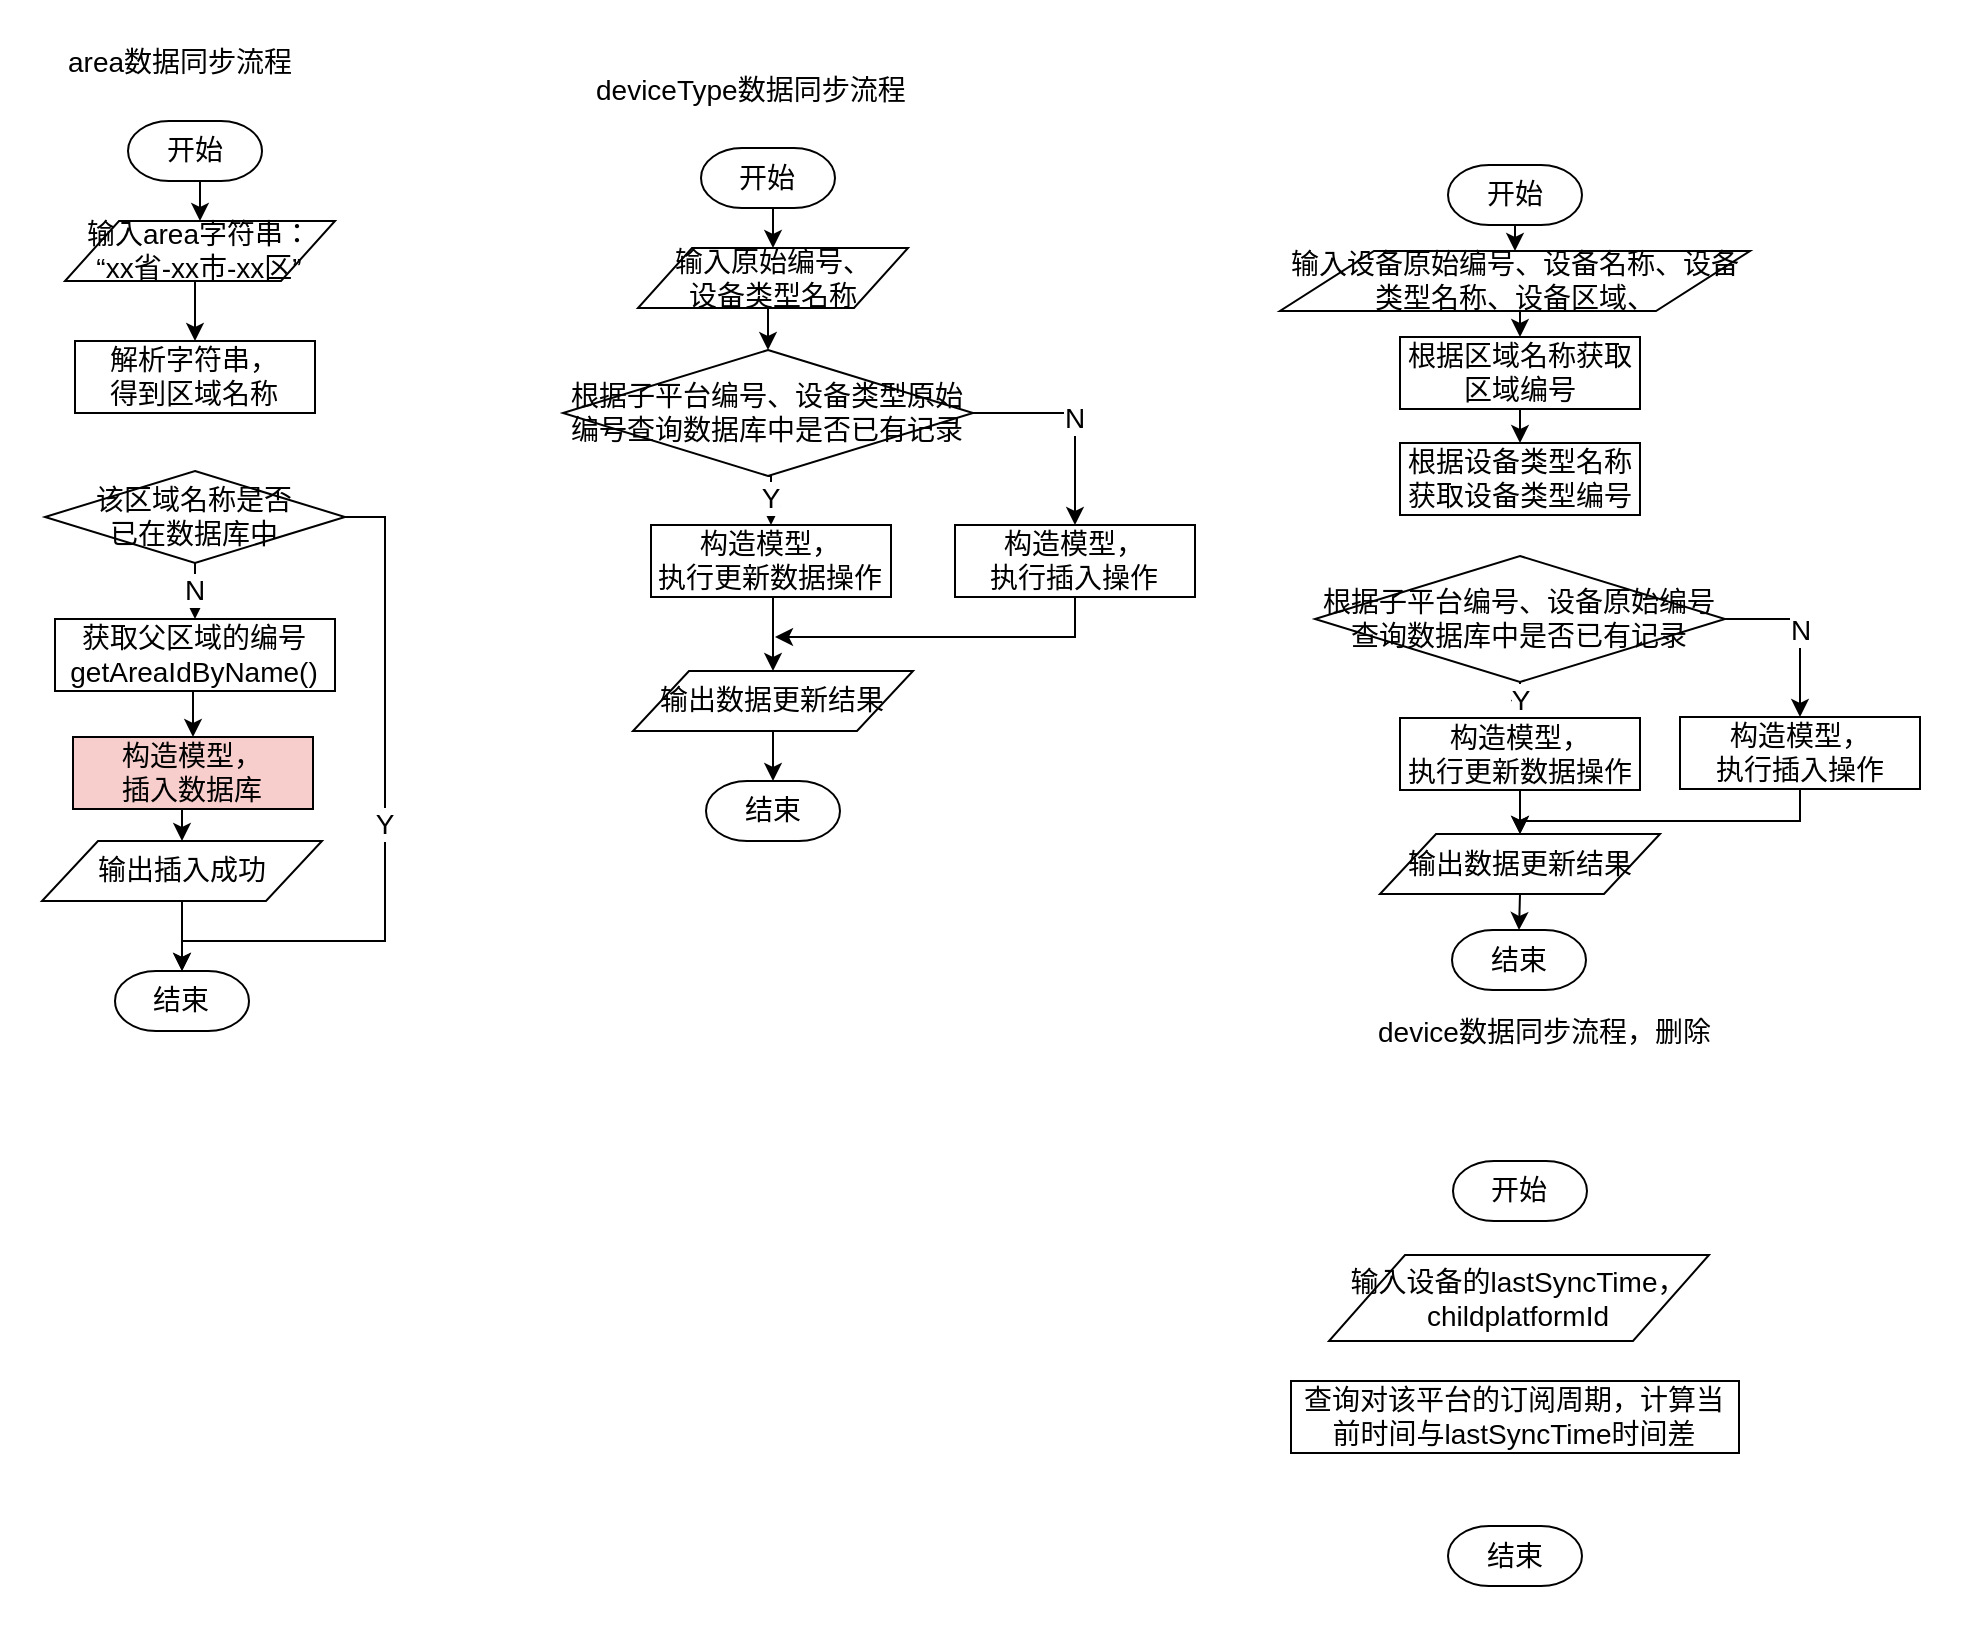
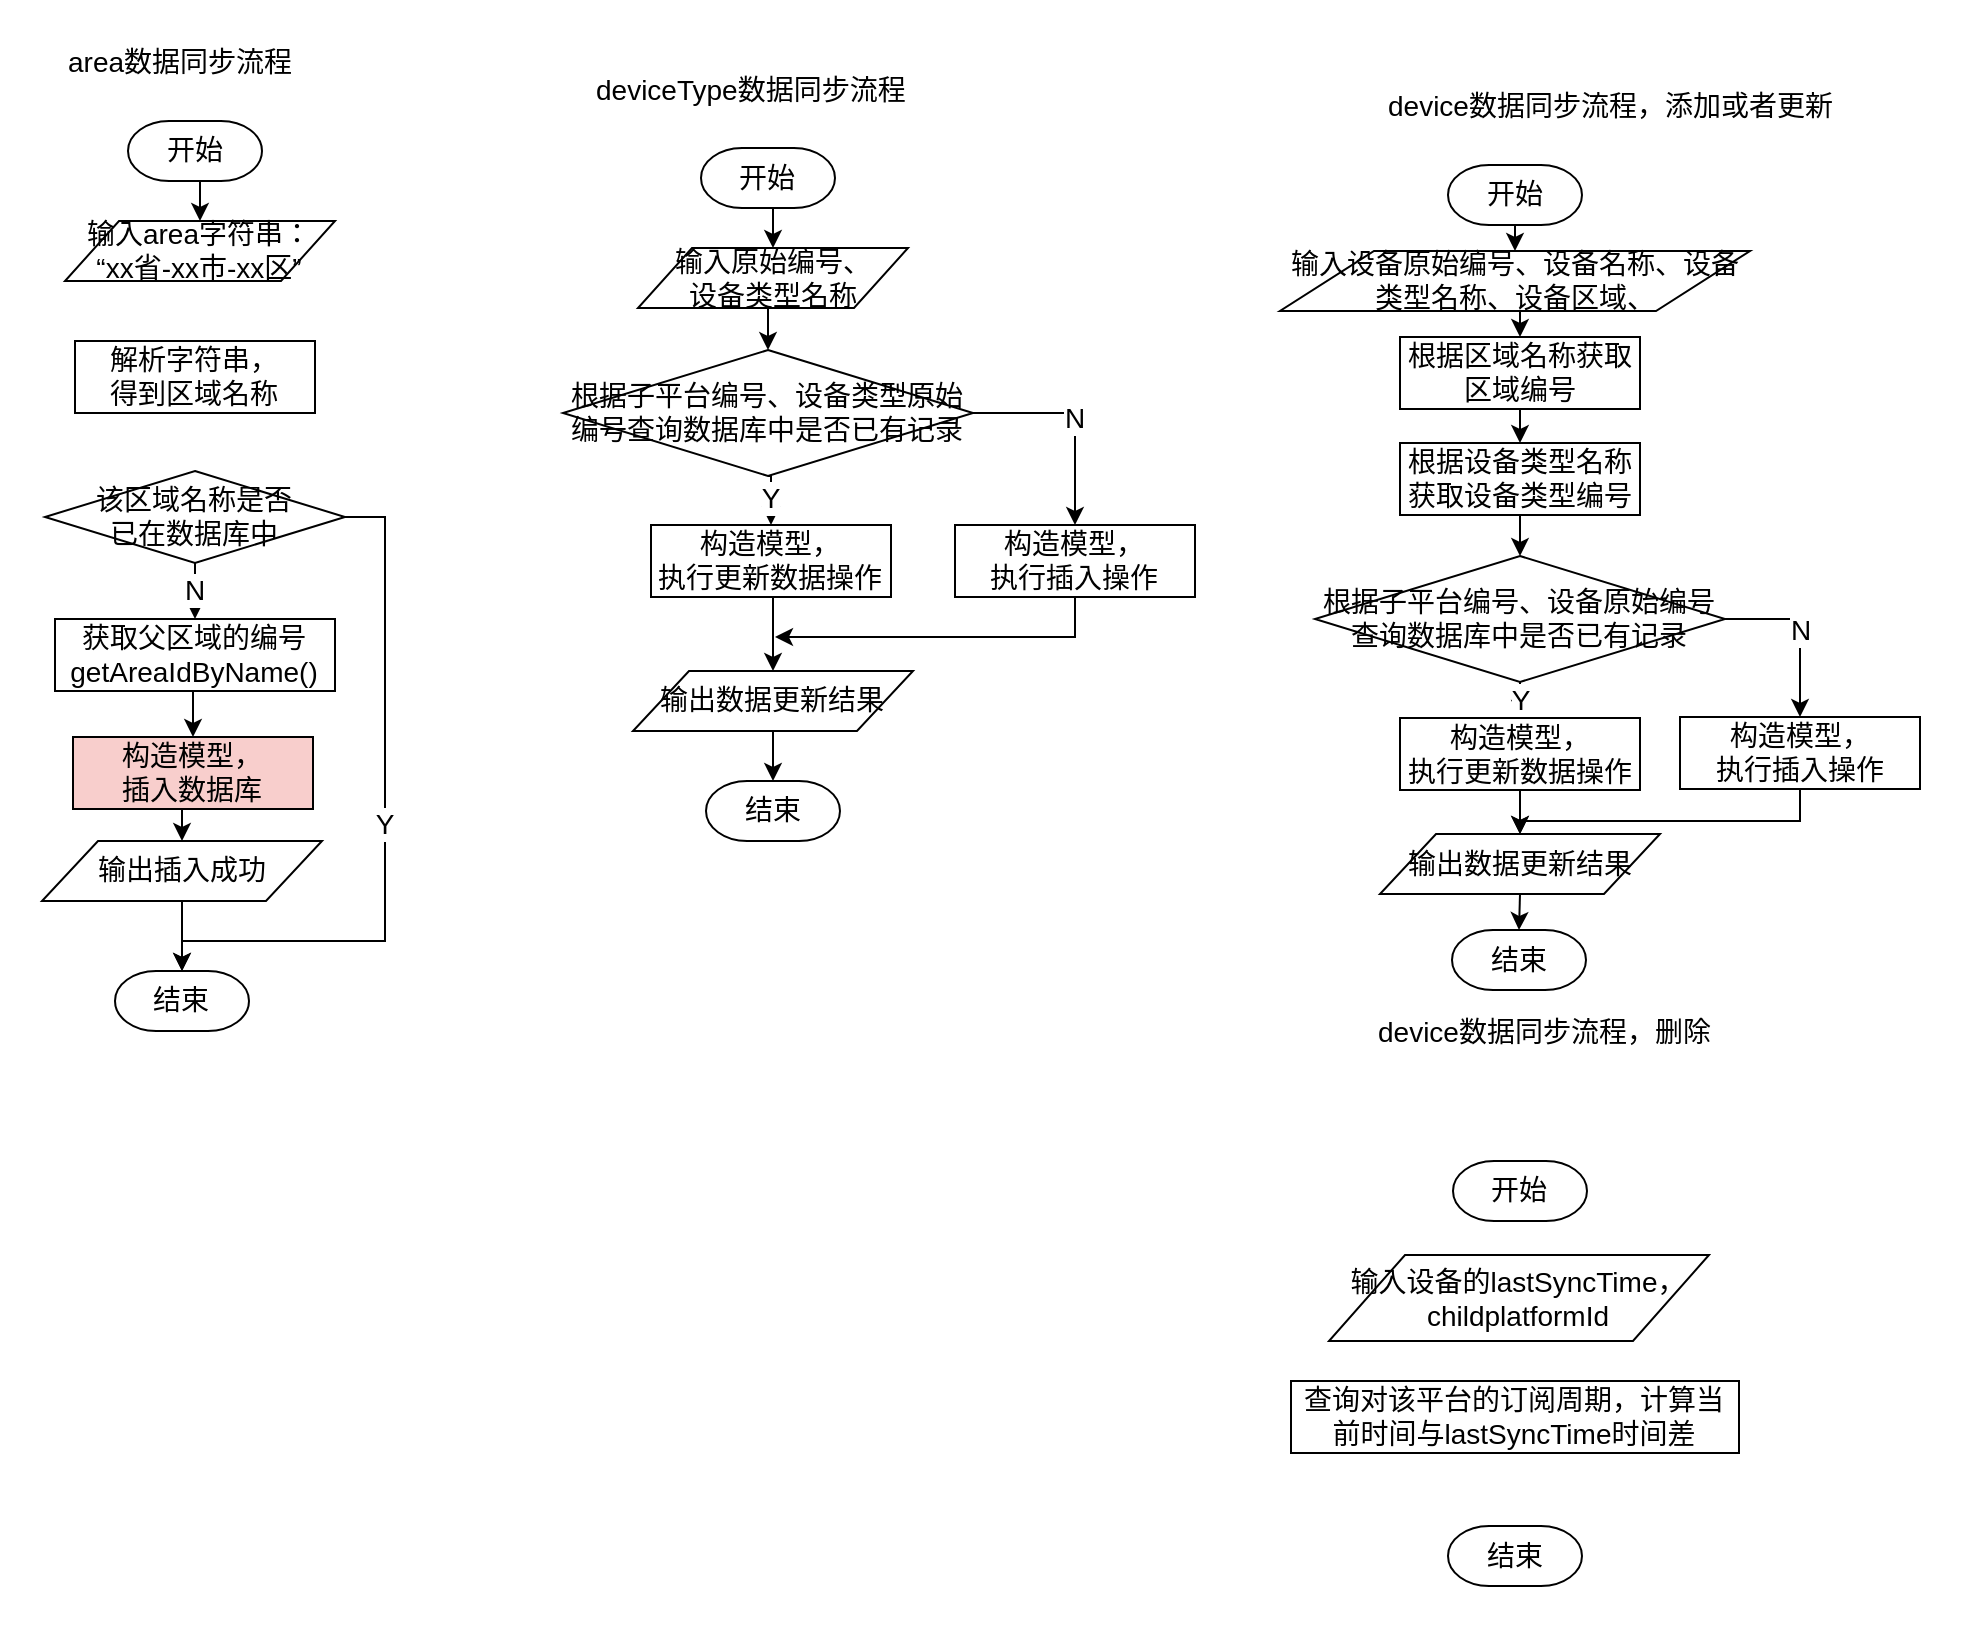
node "device数据同步流程，添加或者更新": added
edge "输入area字符串：“xx省-xx市-xx区”" -> "解析字符串，得到区域名称": removed
edge "根据设备类型名称获取设备类型编号" -> "根据子平台编号、设备原始编号查询数据库中是否已有记录": added
